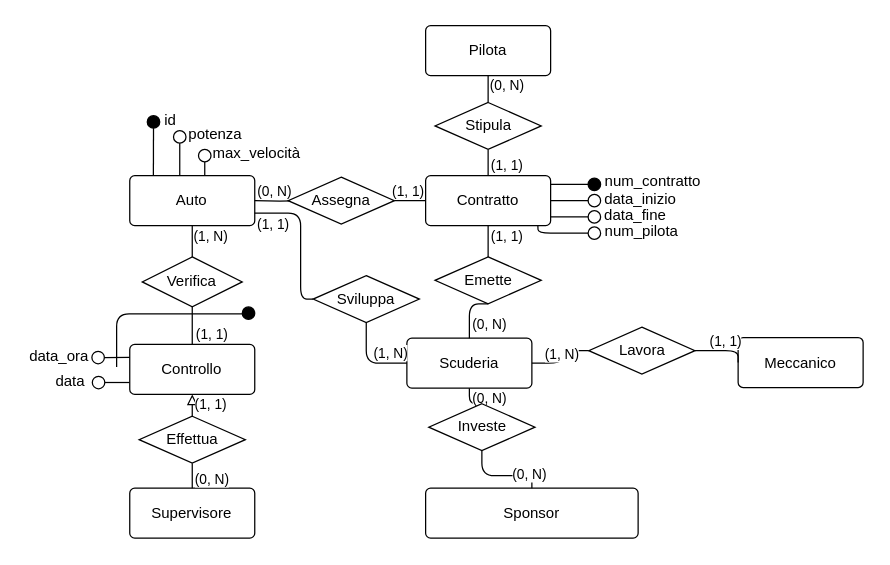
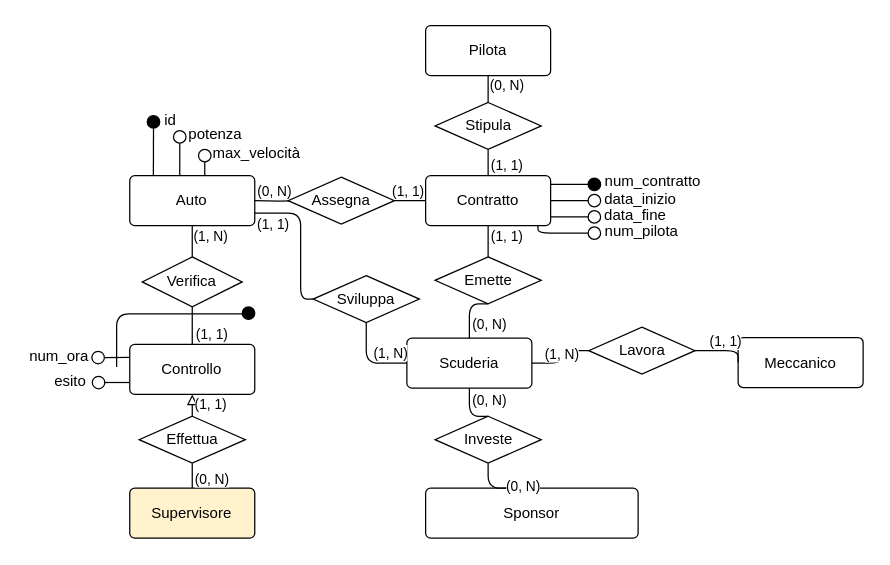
node "data_ora": label "data_ora" -> "num_ora"
node "data": label "data" -> "esito"
node "Investe": moved (482, 427) -> (488, 440)
node "Supervisore": fillcolor #ffffff -> #fff2cc
